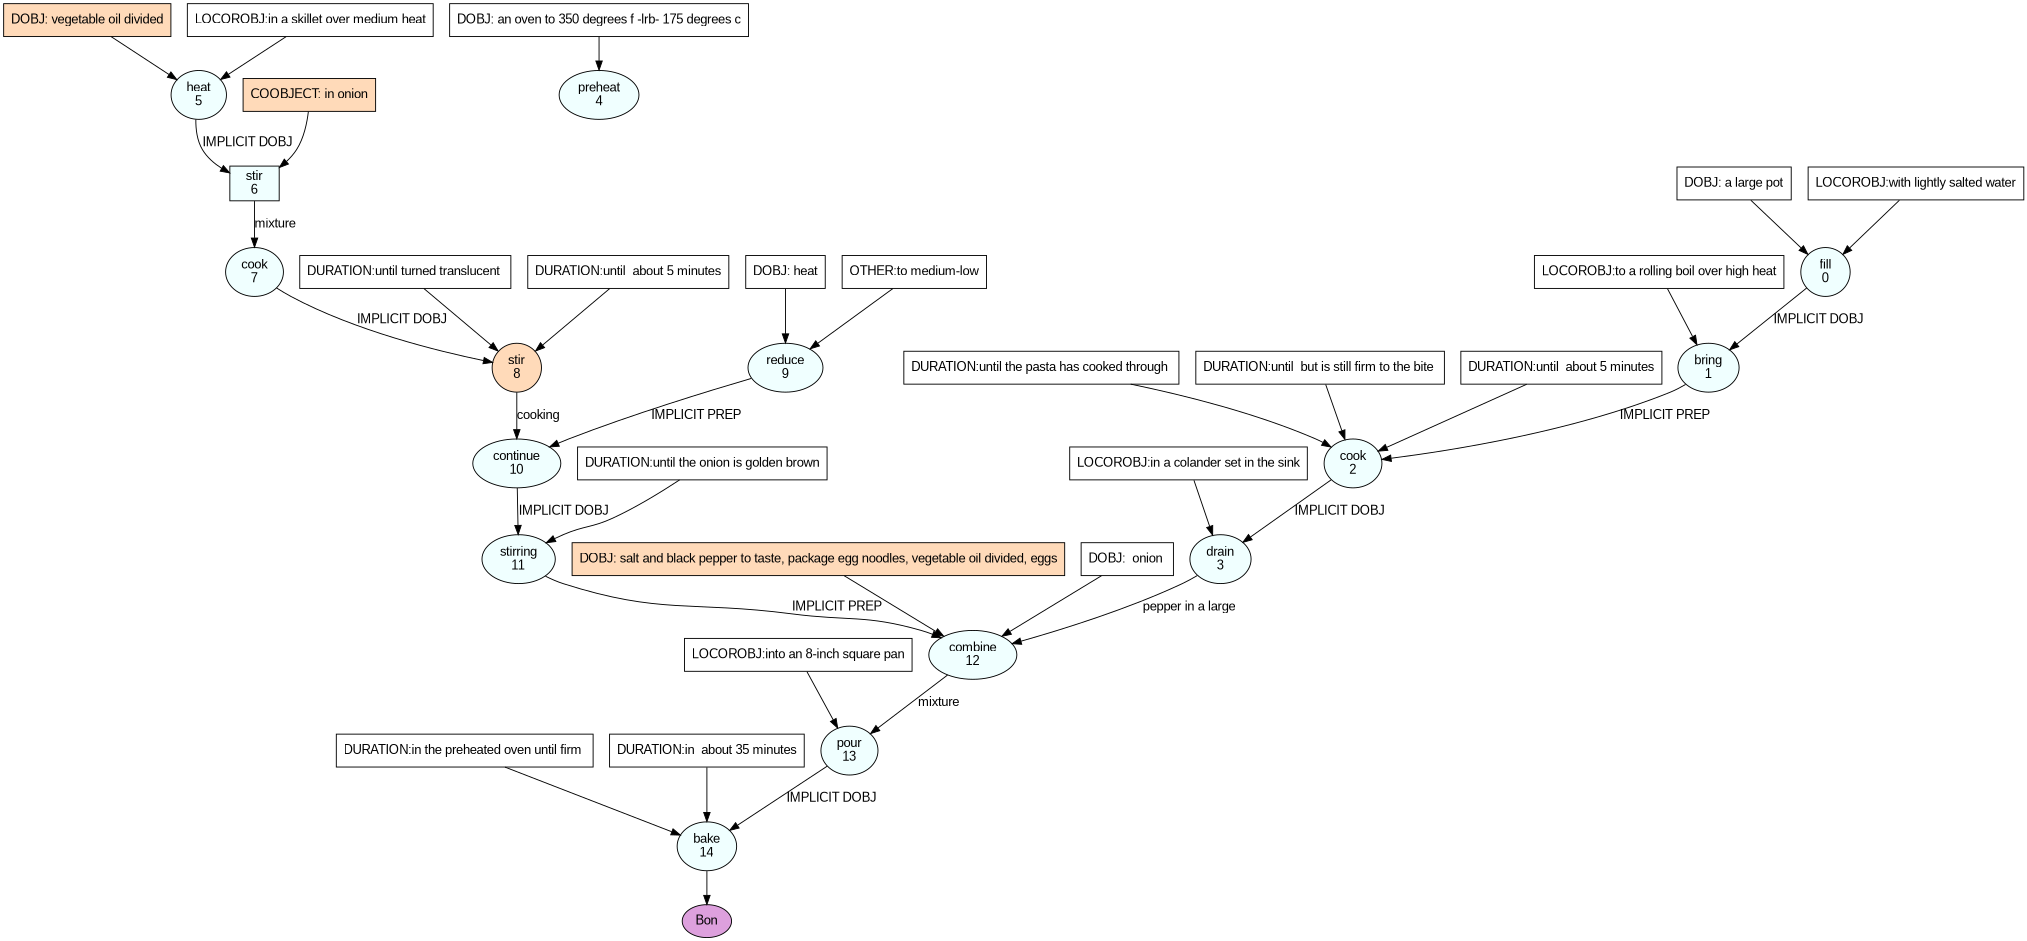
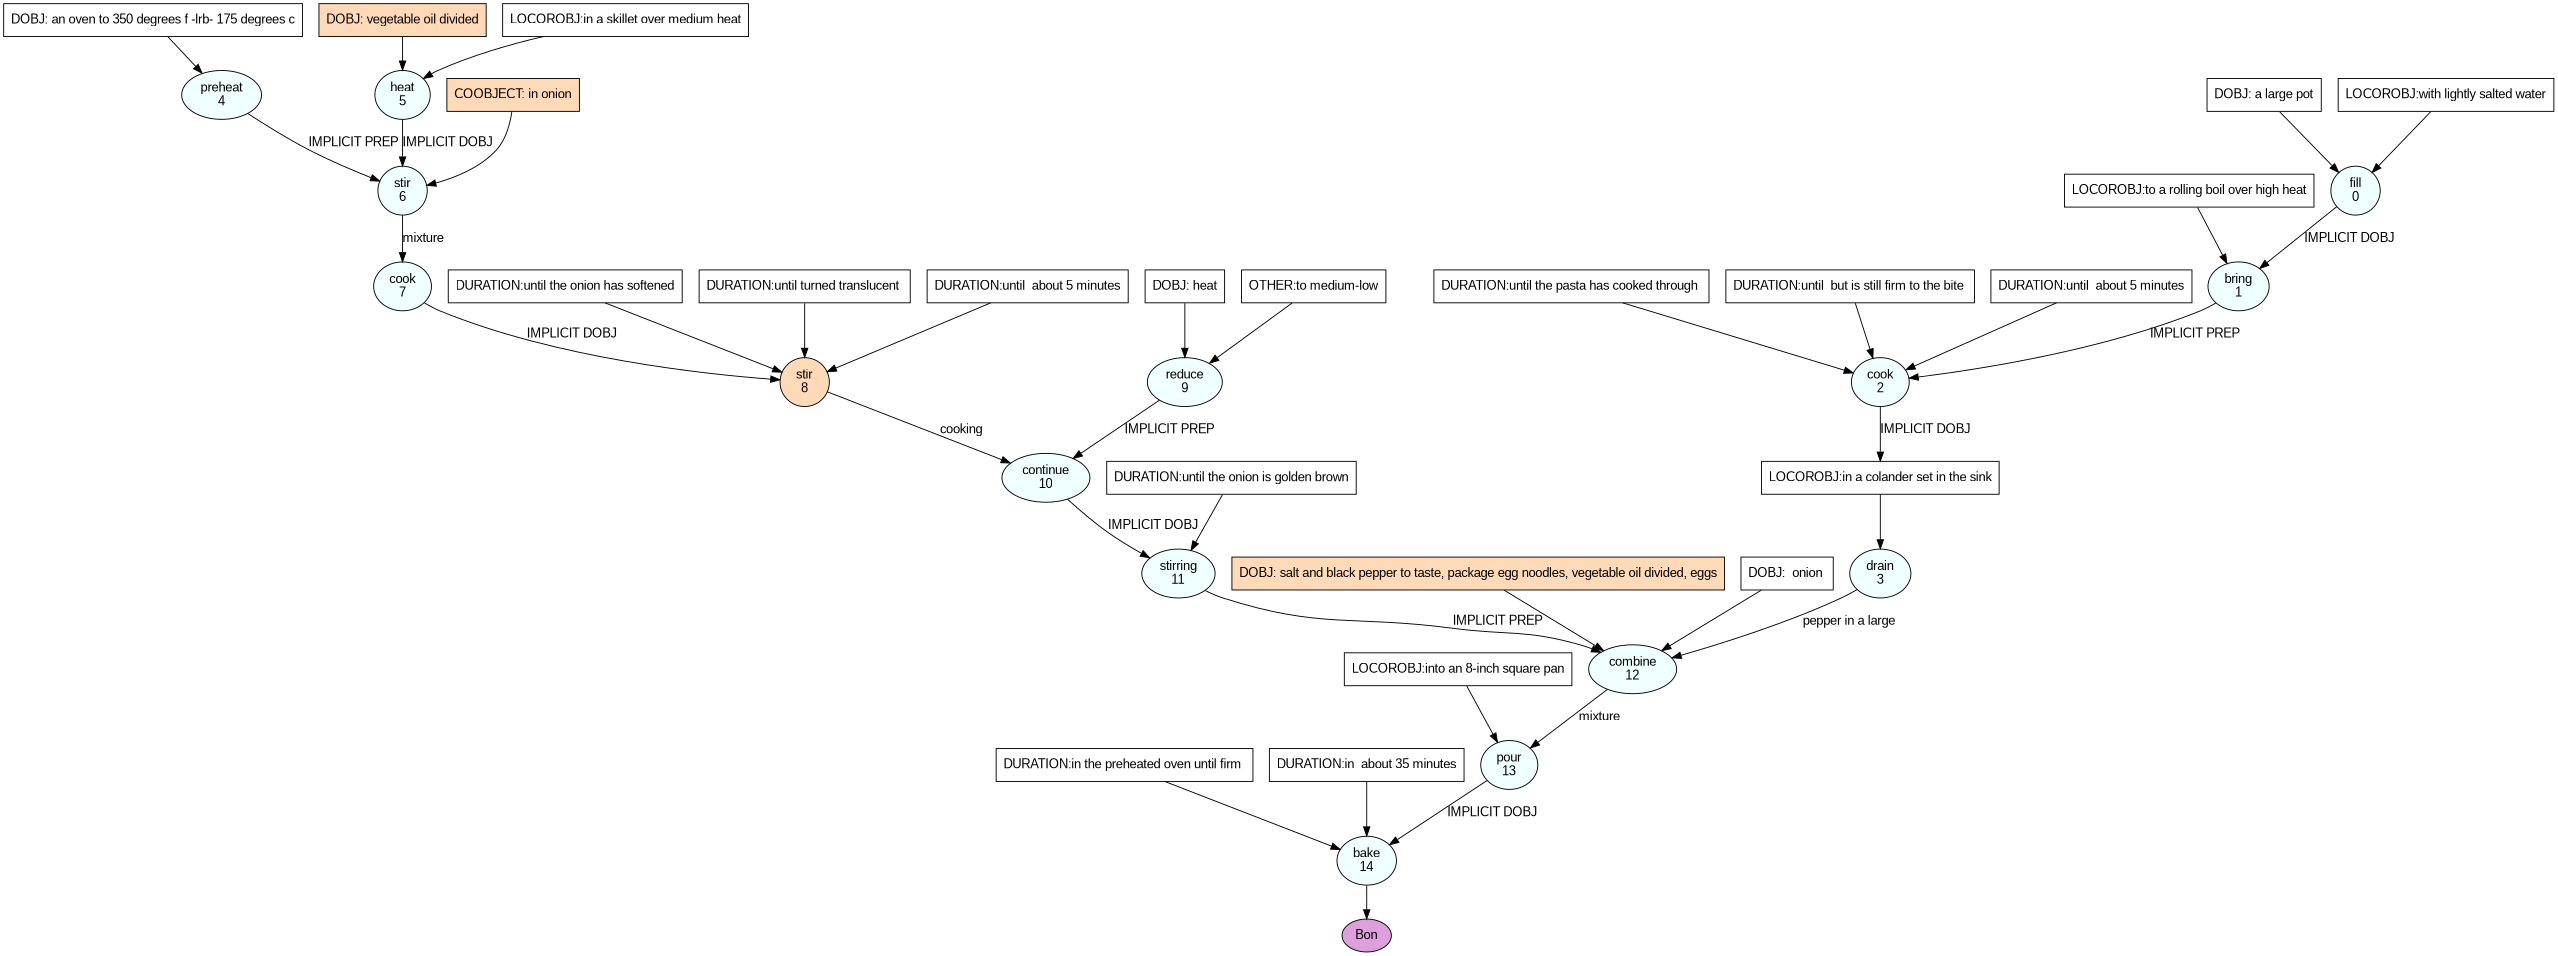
edge "preheat 4" -> "stir 6": added, label "IMPLICIT PREP"
node "stir 6": shape box -> ellipse
node "DURATION:until the onion has softened": added
edge "cook 2" -> "drain 3": now "cook 2" -> "LOCOROBJ:in a colander set in the sink"
